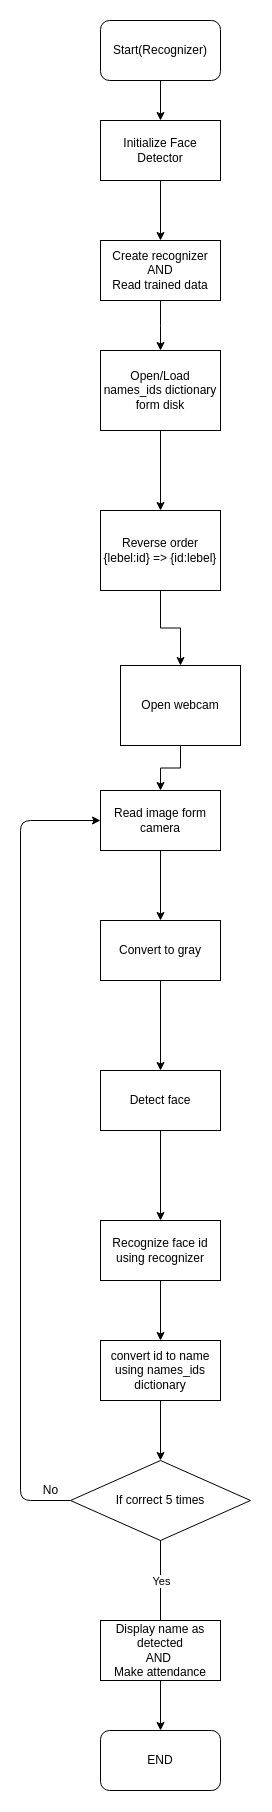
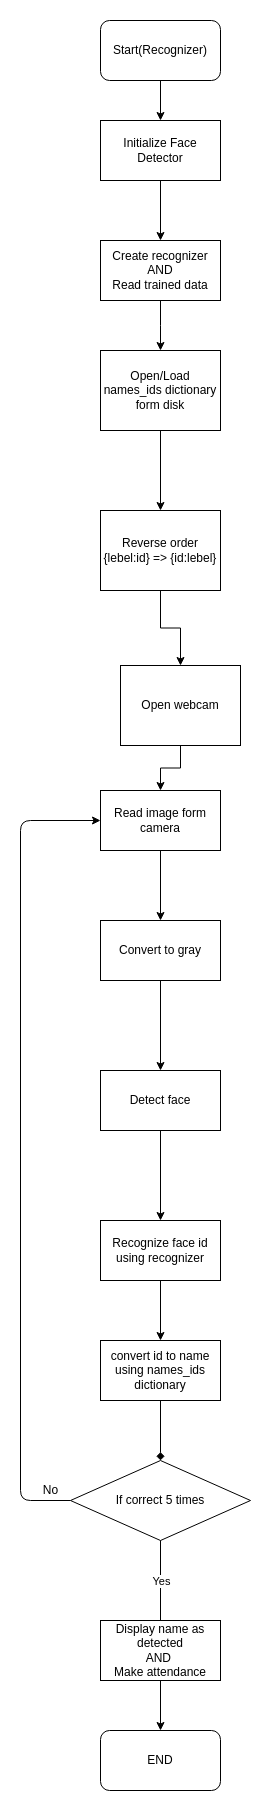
edge "convert id to name using names_ids dictionary" -> "If correct 5 times": arrowhead classic -> diamond
